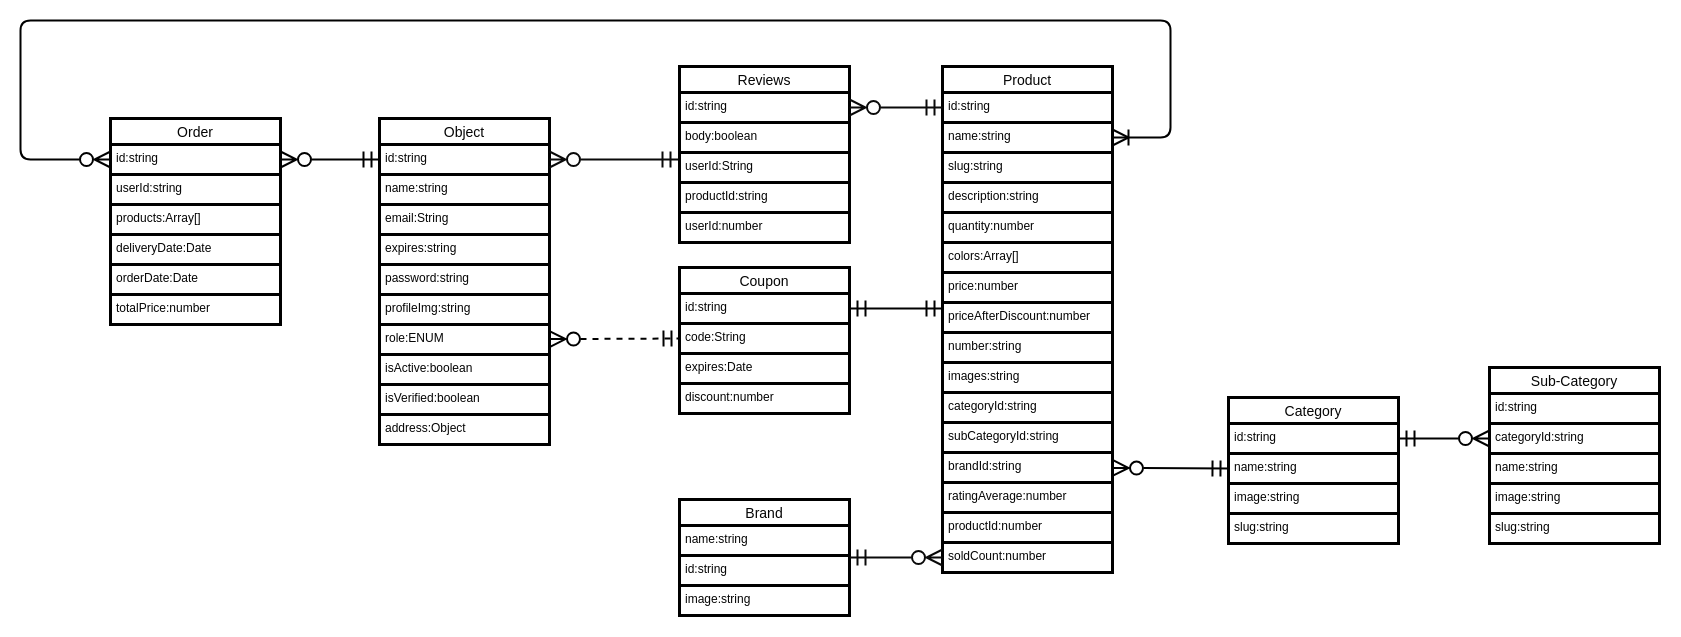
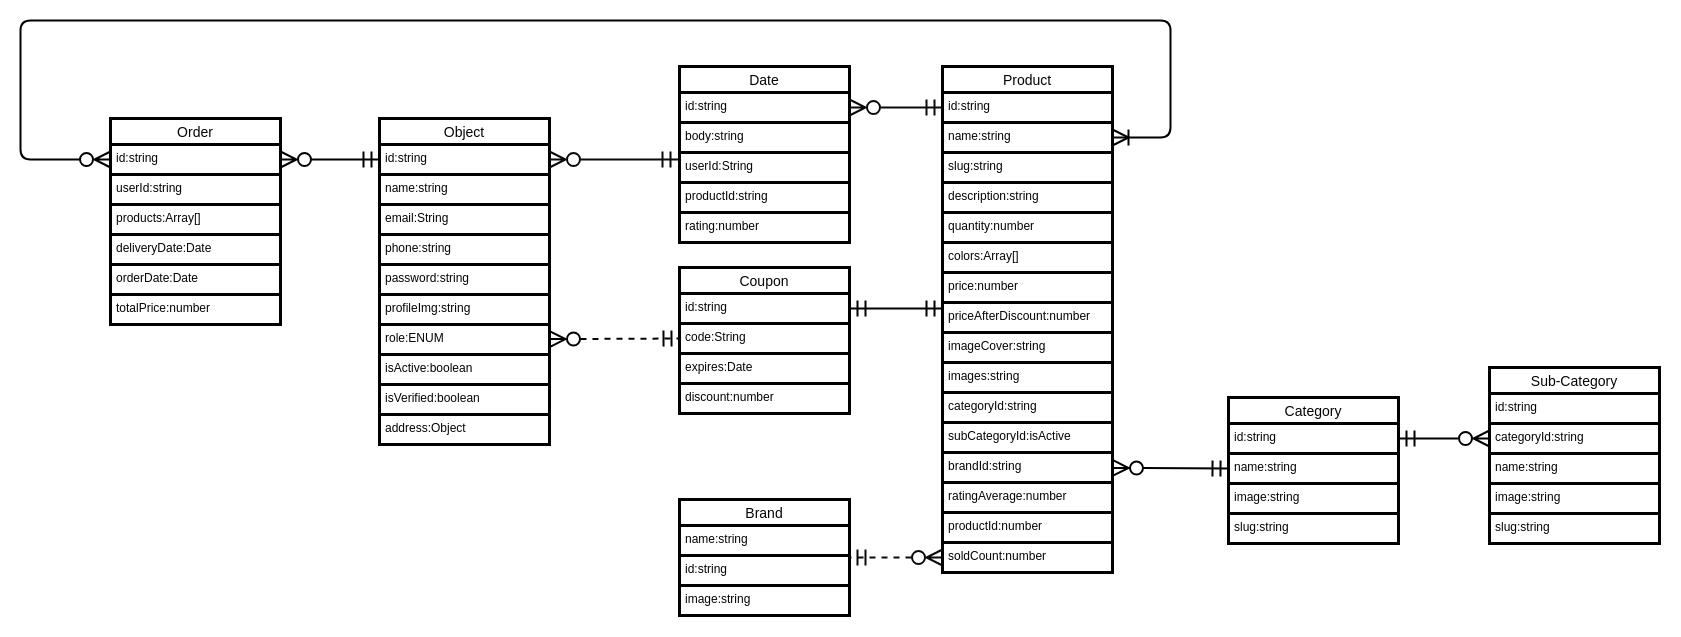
node "Reviews": label "Reviews" -> "Date"
node "body:boolean": label "body:boolean" -> "body:string"
node "userId:number": label "userId:number" -> "rating:number"
node "expires:string": label "expires:string" -> "phone:string"
node "number:string": label "number:string" -> "imageCover:string"
node "subCategoryId:string": label "subCategoryId:string" -> "subCategoryId:isActive"
edge "Brand" -- "soldCount:number": style solid -> dashed
